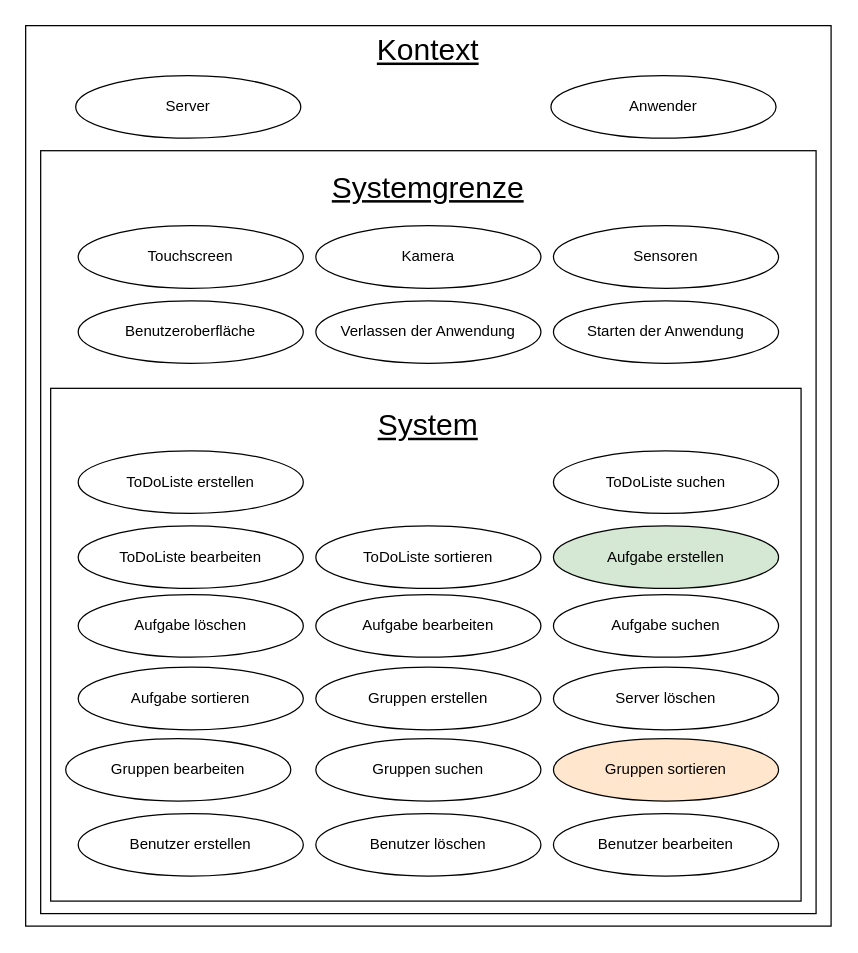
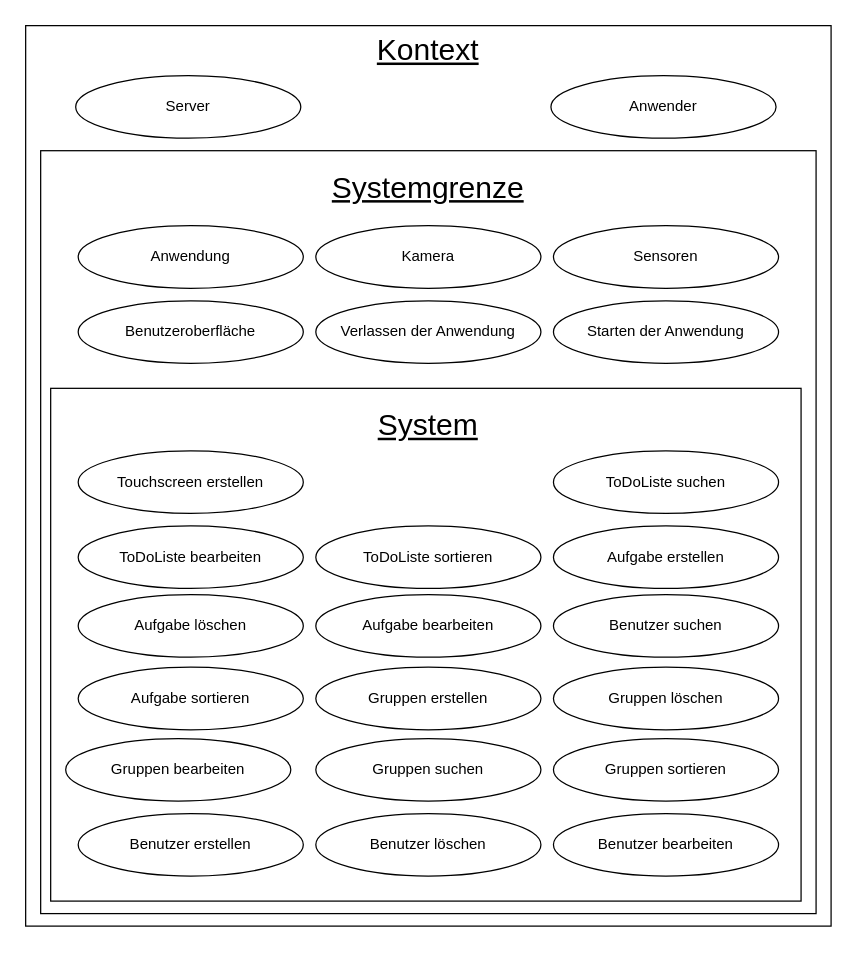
node "Touchscreen": label "Touchscreen" -> "Anwendung"
node "ToDoListe erstellen": label "ToDoListe erstellen" -> "Touchscreen erstellen"
node "Aufgabe erstellen": fillcolor #d5e8d4 -> #ffffff
node "Aufgabe suchen": label "Aufgabe suchen" -> "Benutzer suchen"
node "Server löschen": label "Server löschen" -> "Gruppen löschen"
node "Gruppen sortieren": fillcolor #ffe6cc -> #ffffff
